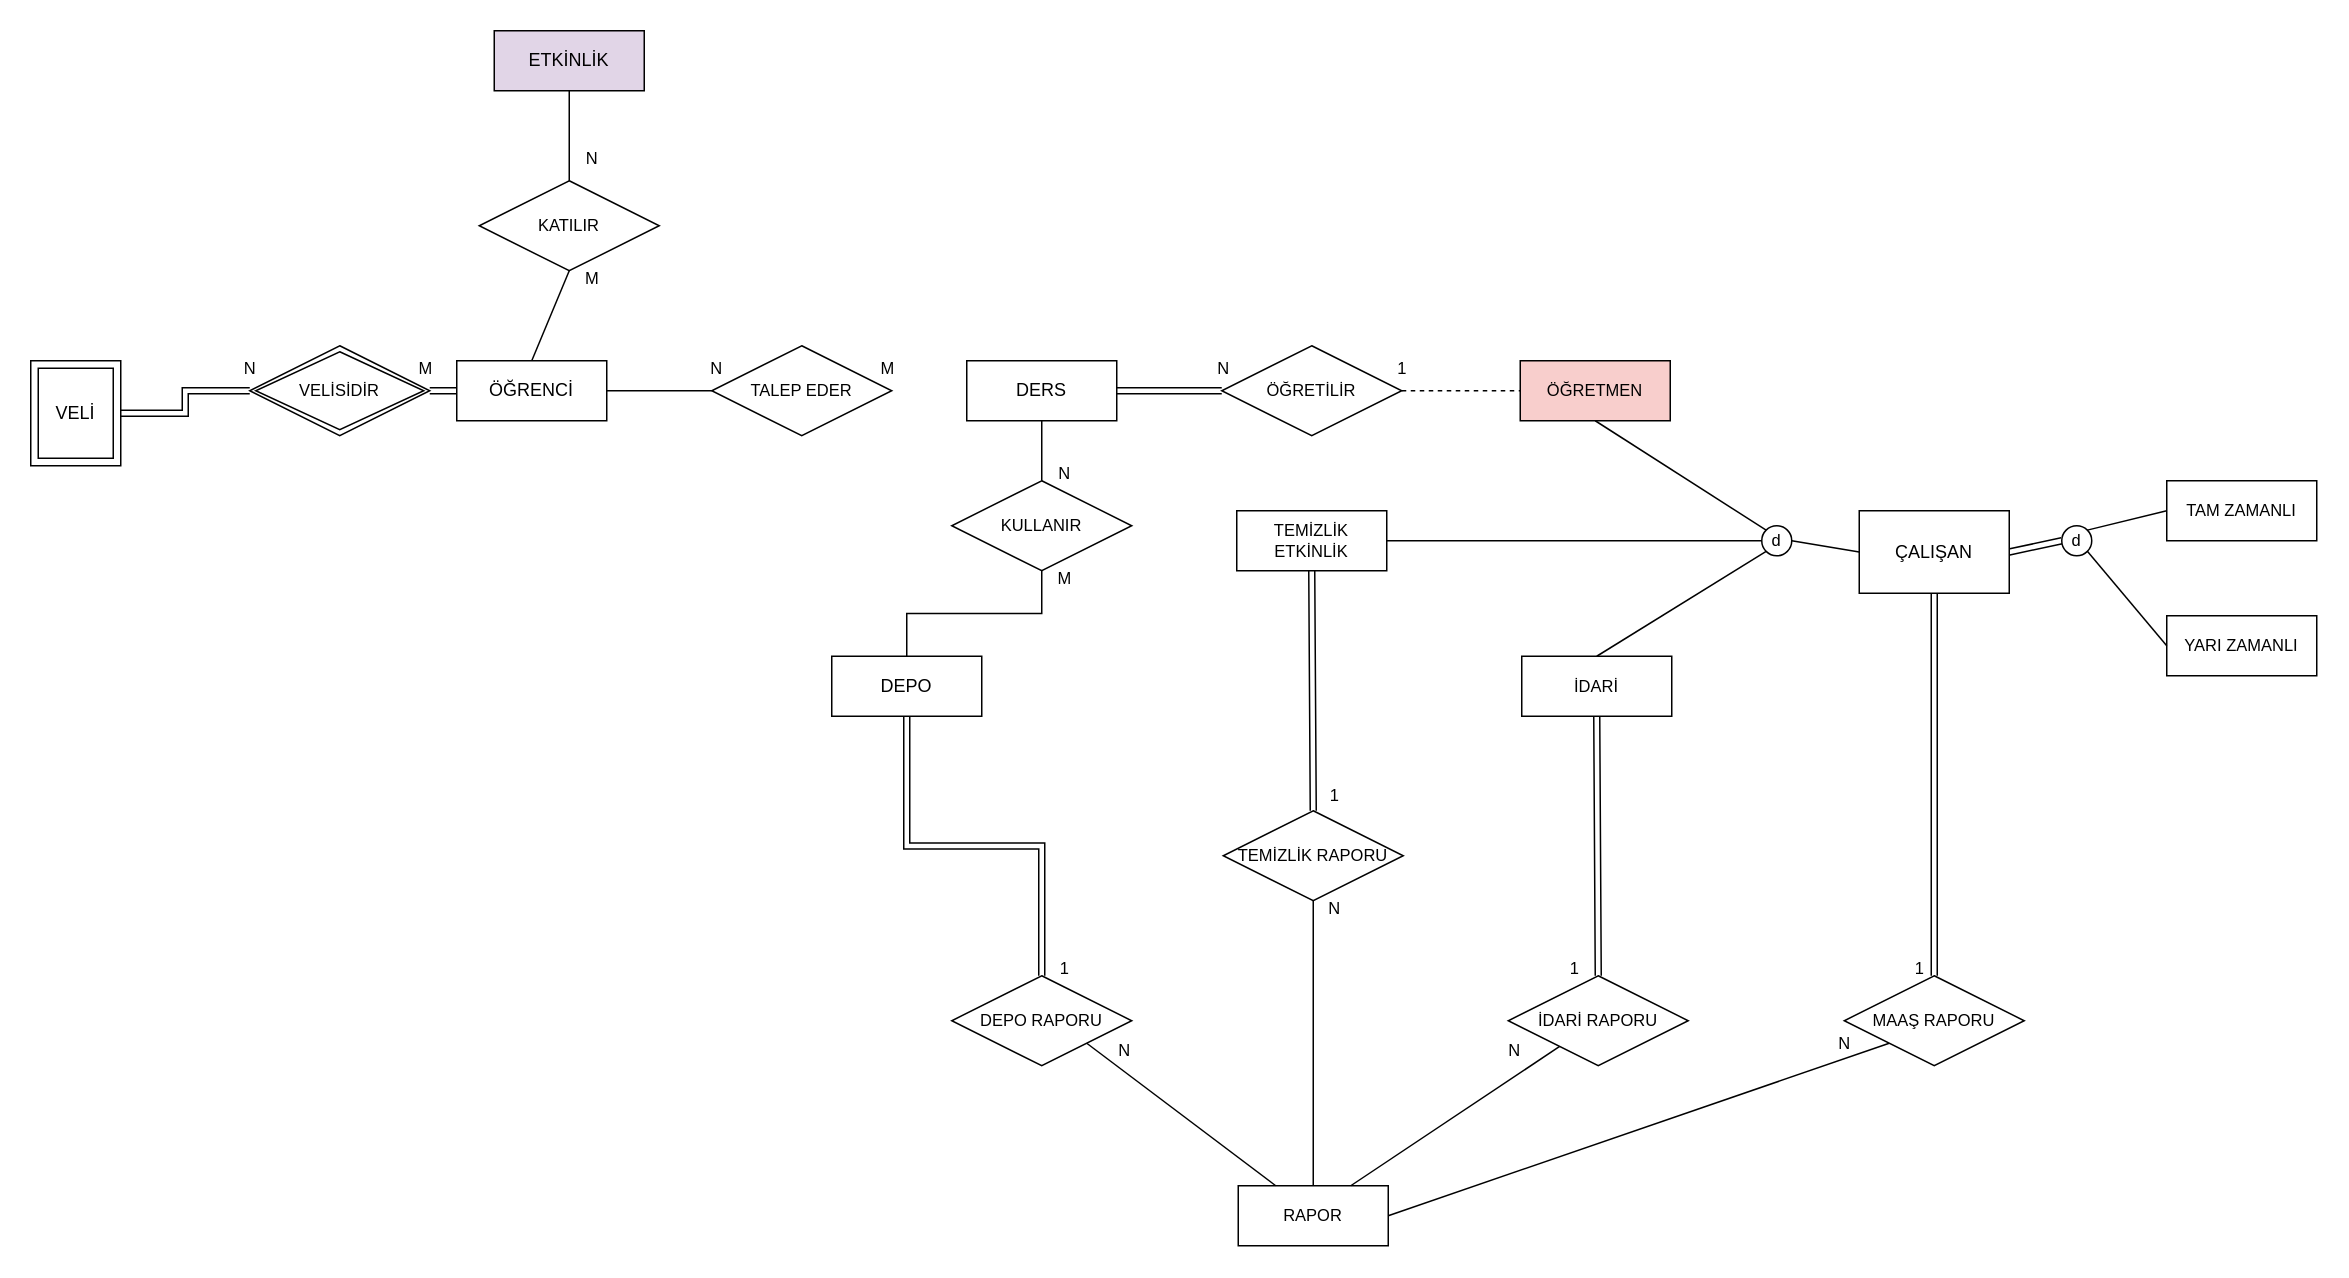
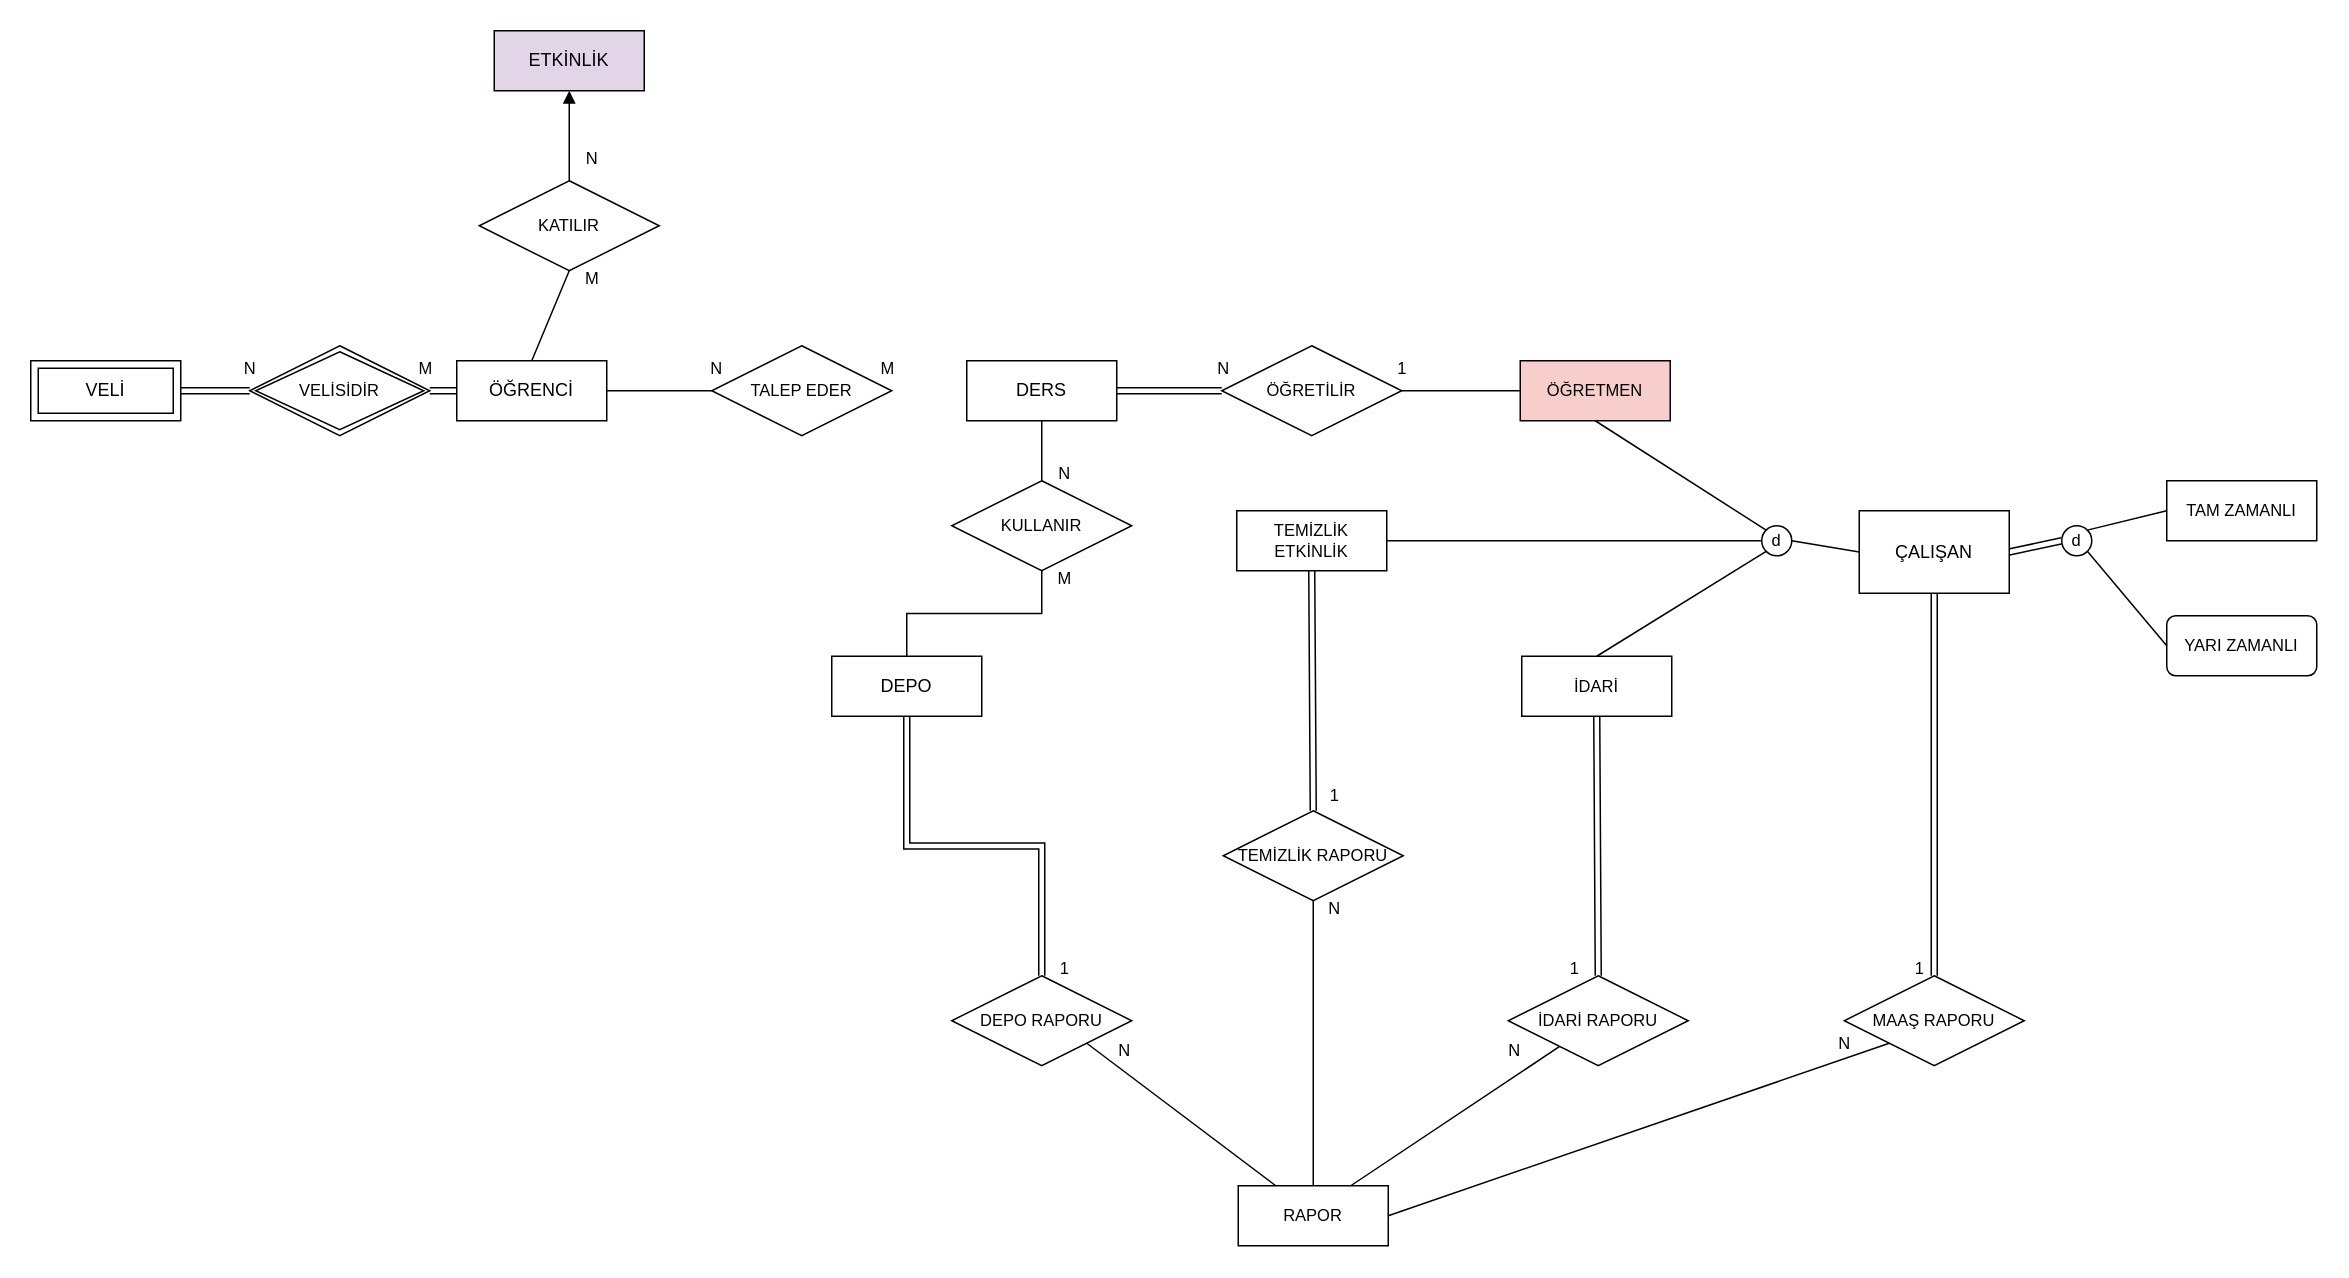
edge "ETKİNLİK" -- "KATILIR": arrowhead none -> block
edge "ÖĞRETİLİR" -- "ÖĞRETMEN": style dashed -> solid
node "VELİ": size 90x105 -> 150x60
node "YARI ZAMANLI": shape rectangle -> rounded rectangle
